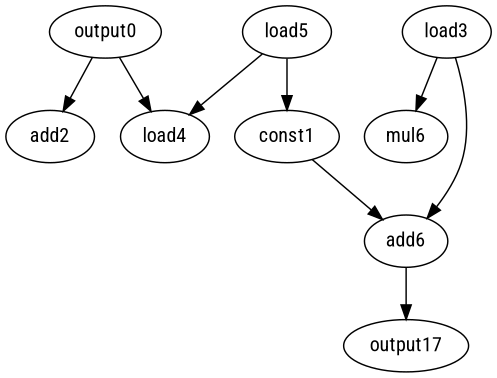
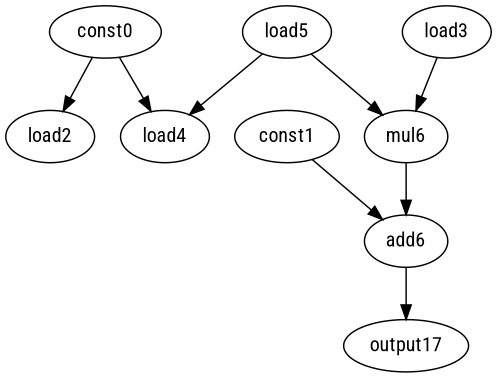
node "output0": label "output0" -> "const0"
edge "load5" -> "const1": now "load5" -> "mul6"
edge "load3" -> "add6": now "mul6" -> "add6"
node "add2": label "add2" -> "load2"
